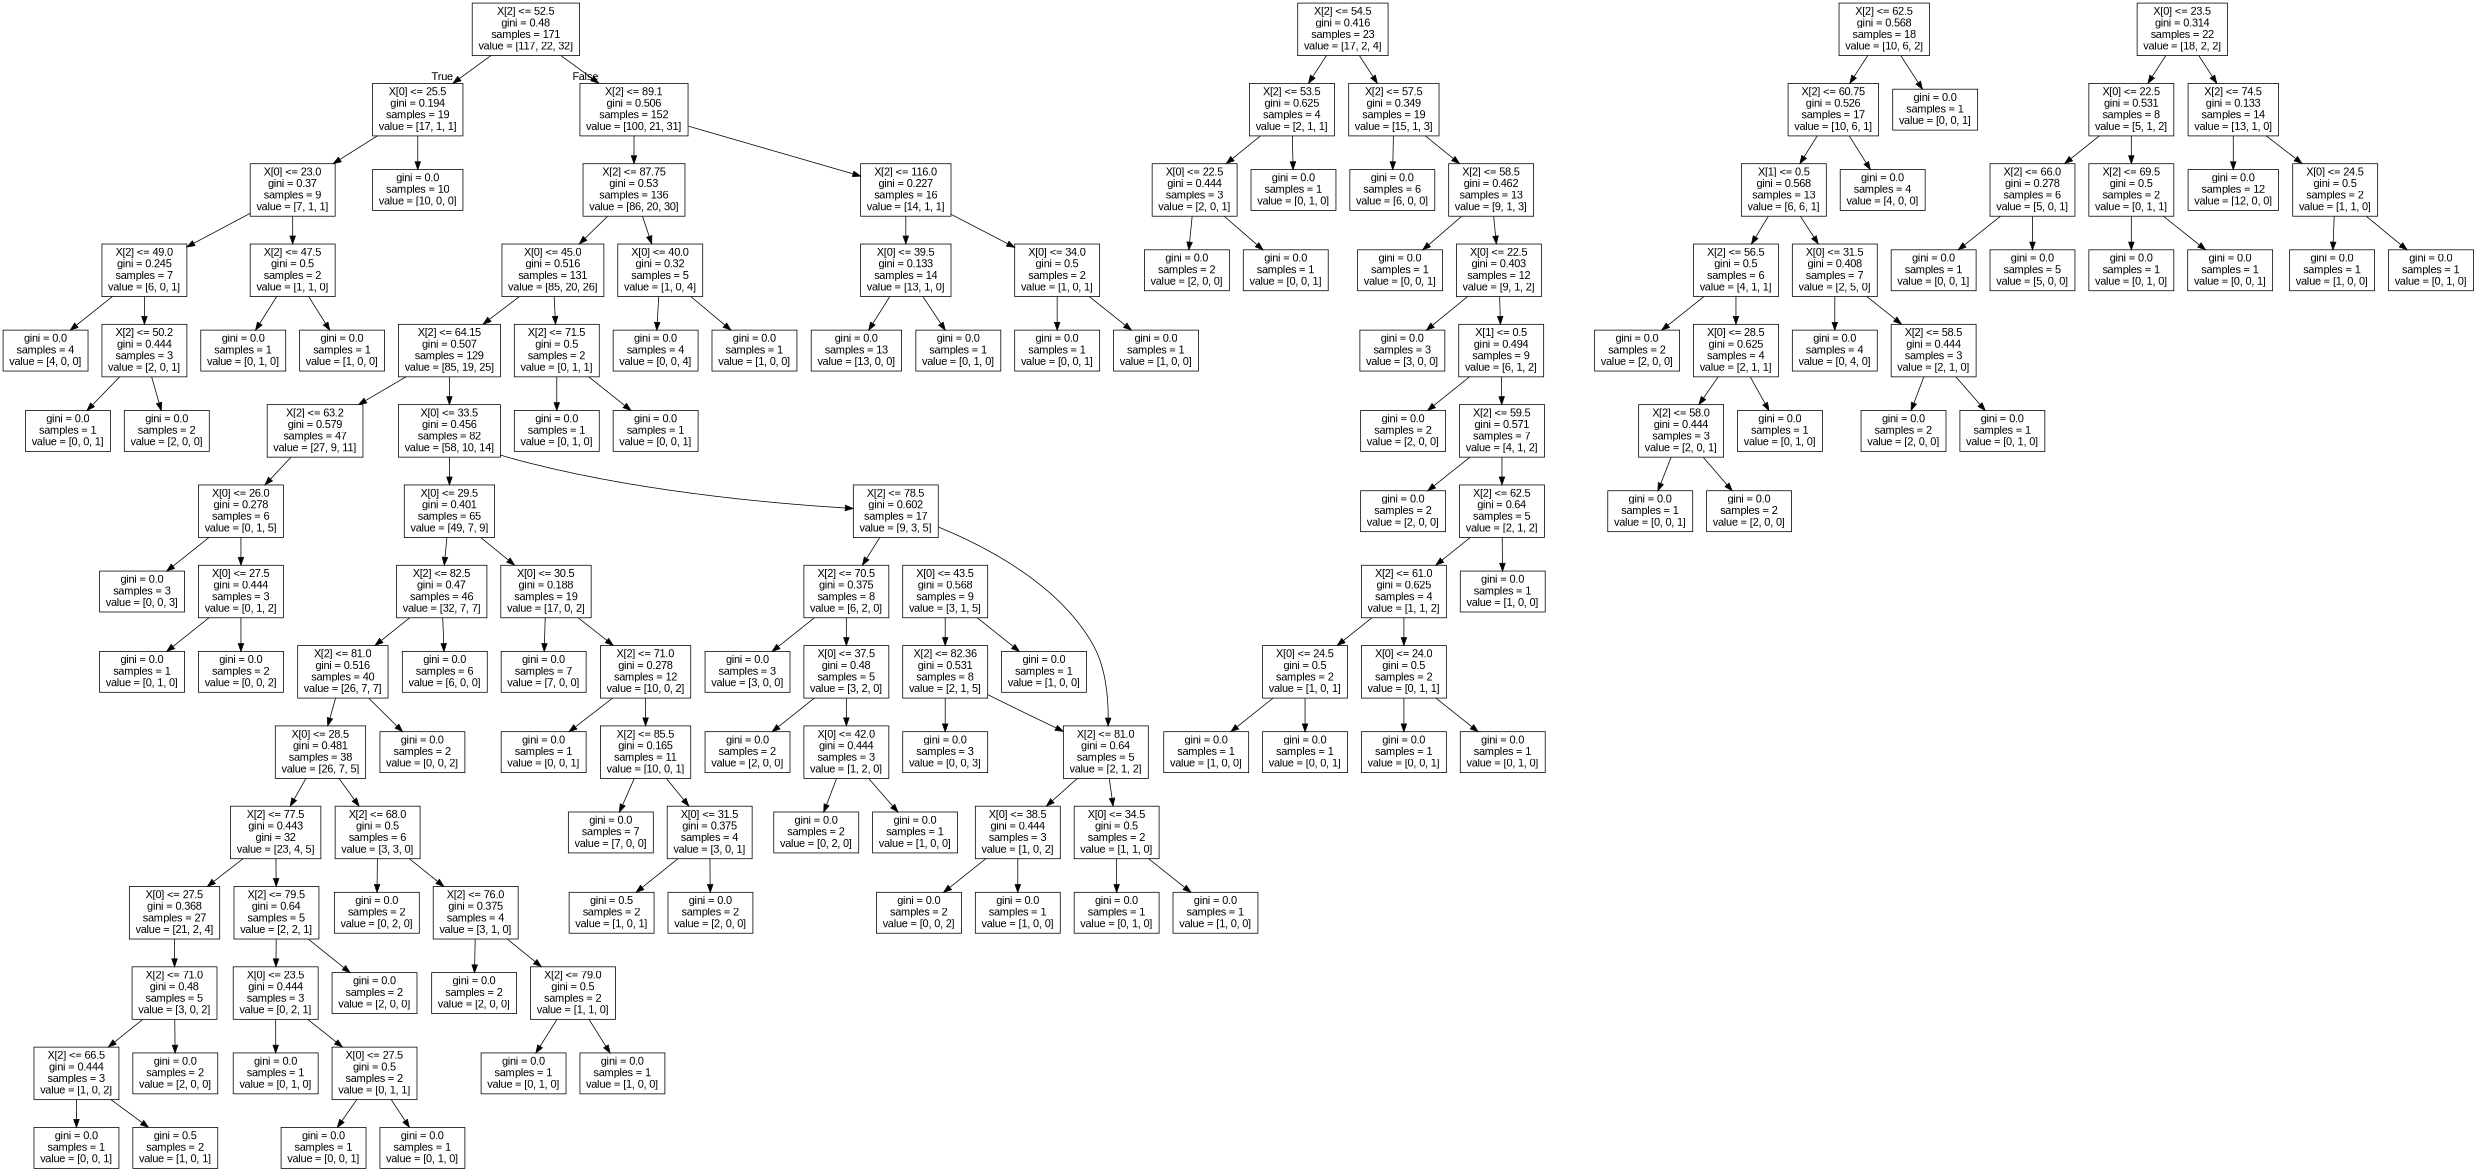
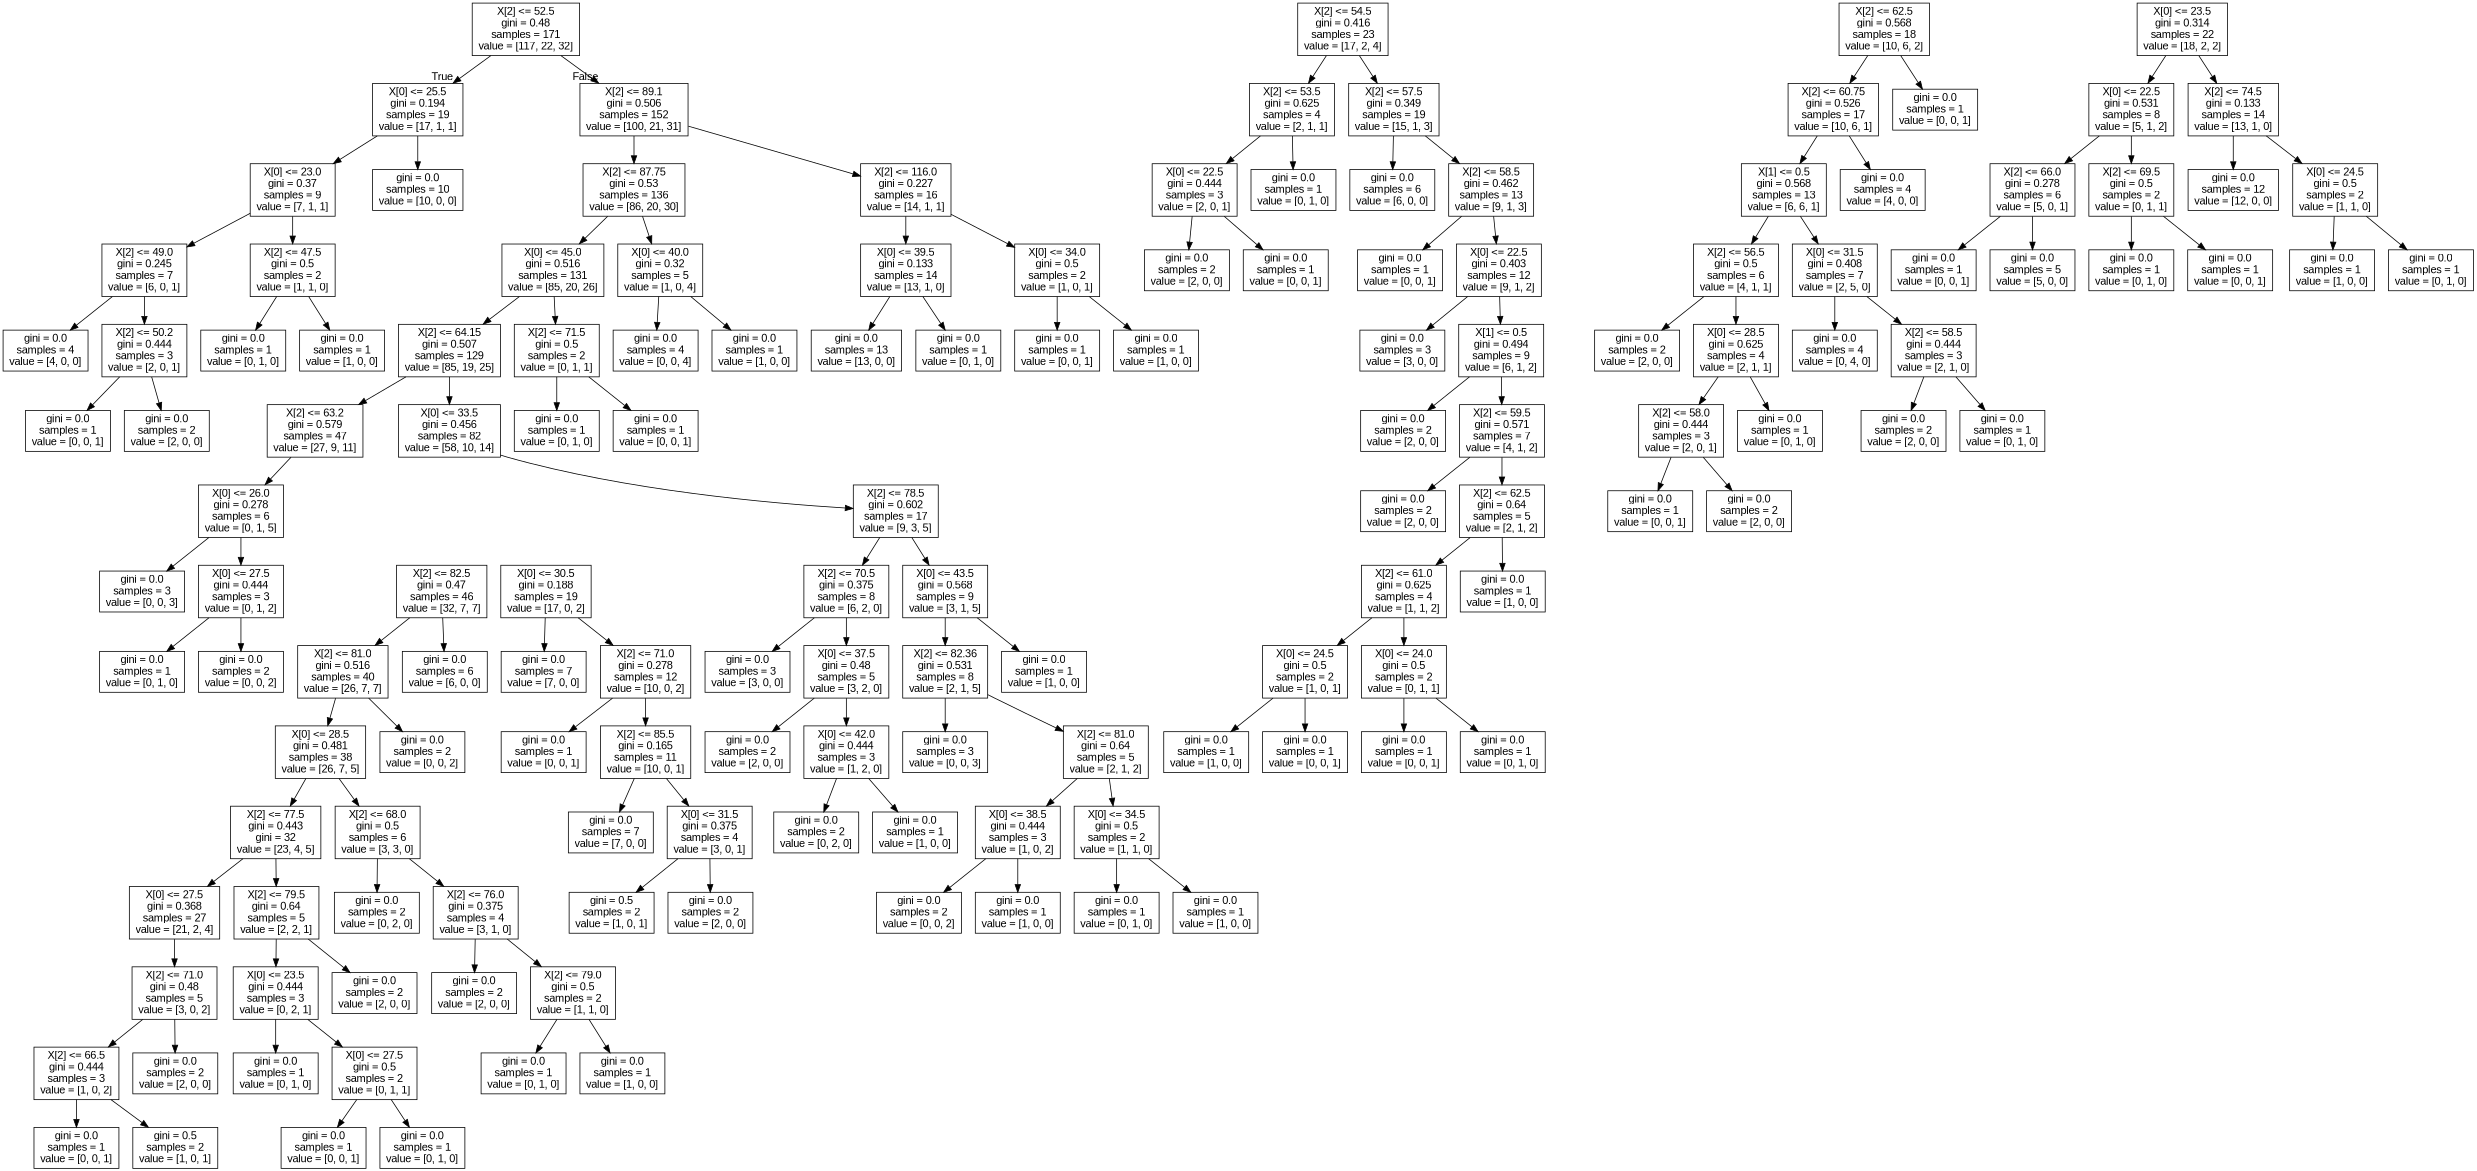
node "X[0] <= 29.5 gini = 0.401 samples = 65 value = [49, 7, 9]": removed
edge "X[2] <= 78.5 gini = 0.602 samples = 17 value = [9, 3, 5]" -> "X[2] <= 81.0 gini = 0.64 samples = 5 value = [2, 1, 2]": now "X[2] <= 78.5 gini = 0.602 samples = 17 value = [9, 3, 5]" -> "X[0] <= 43.5 gini = 0.568 samples = 9 value = [3, 1, 5]"
